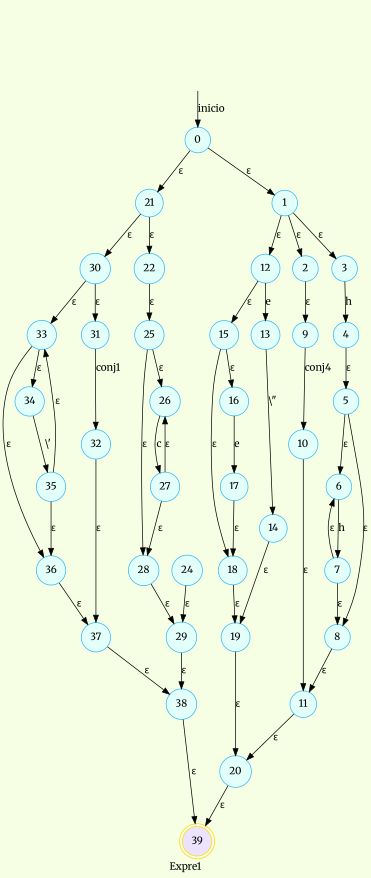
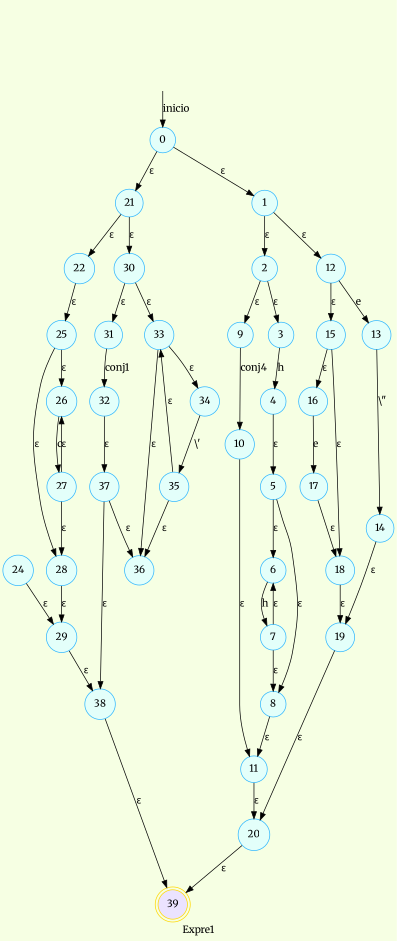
edge "1" -> "3": now "2" -> "3"
edge "36" -> "37": reversed
